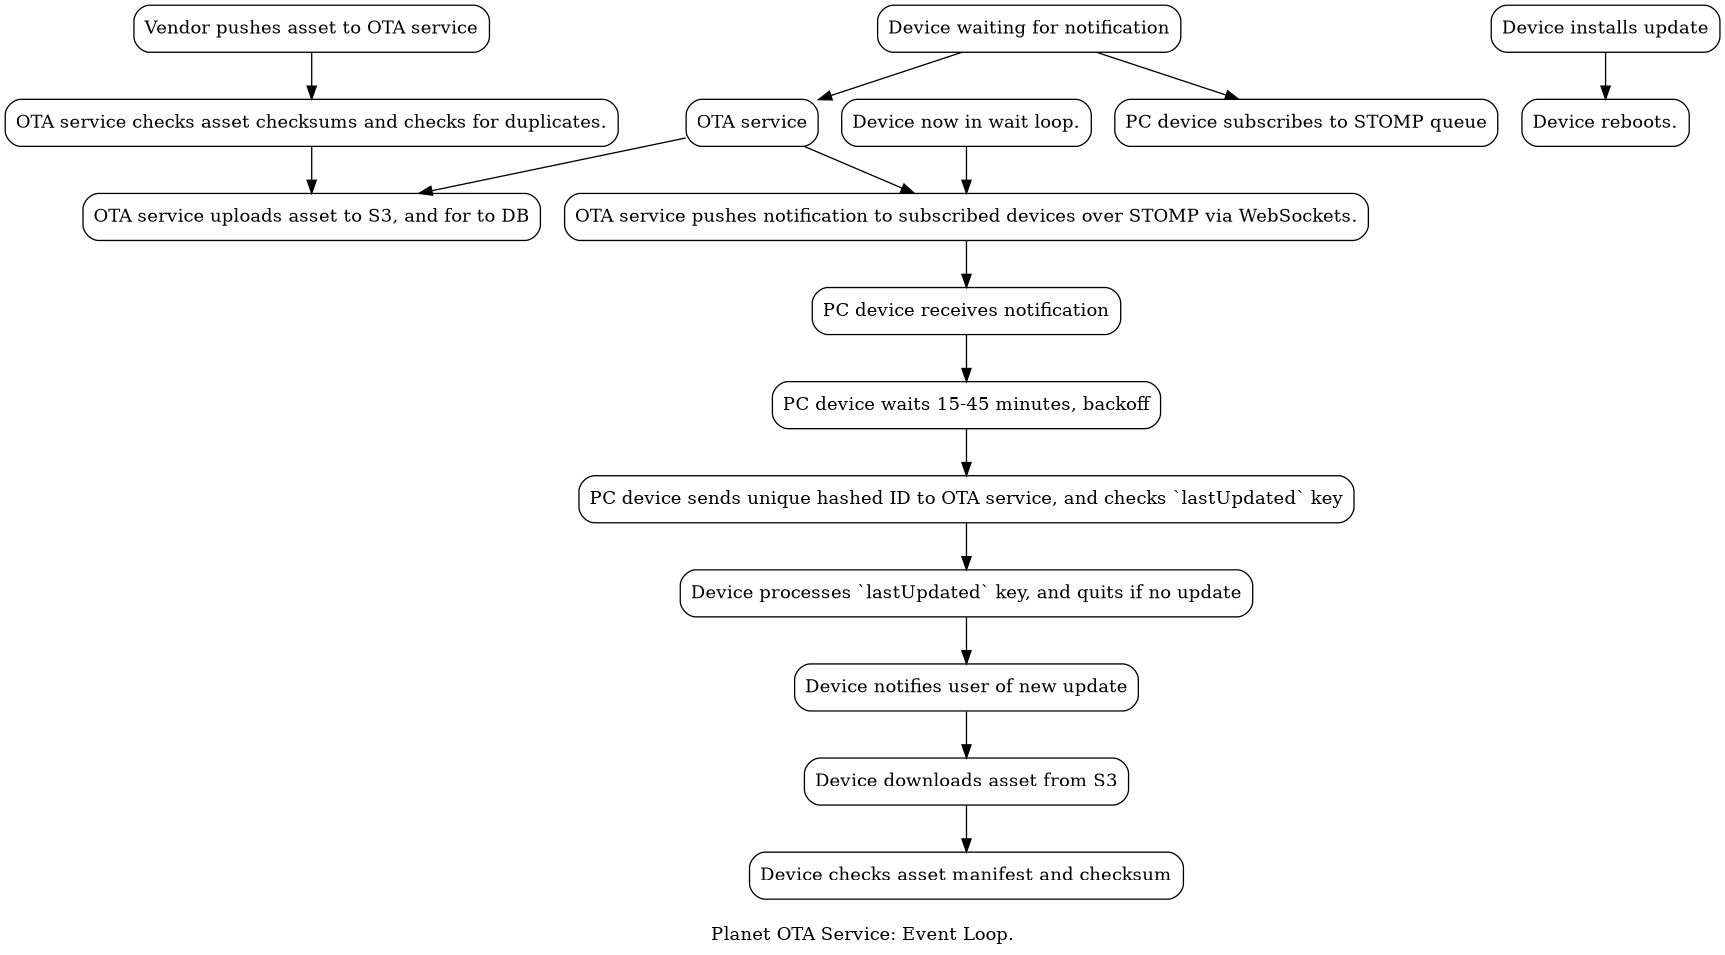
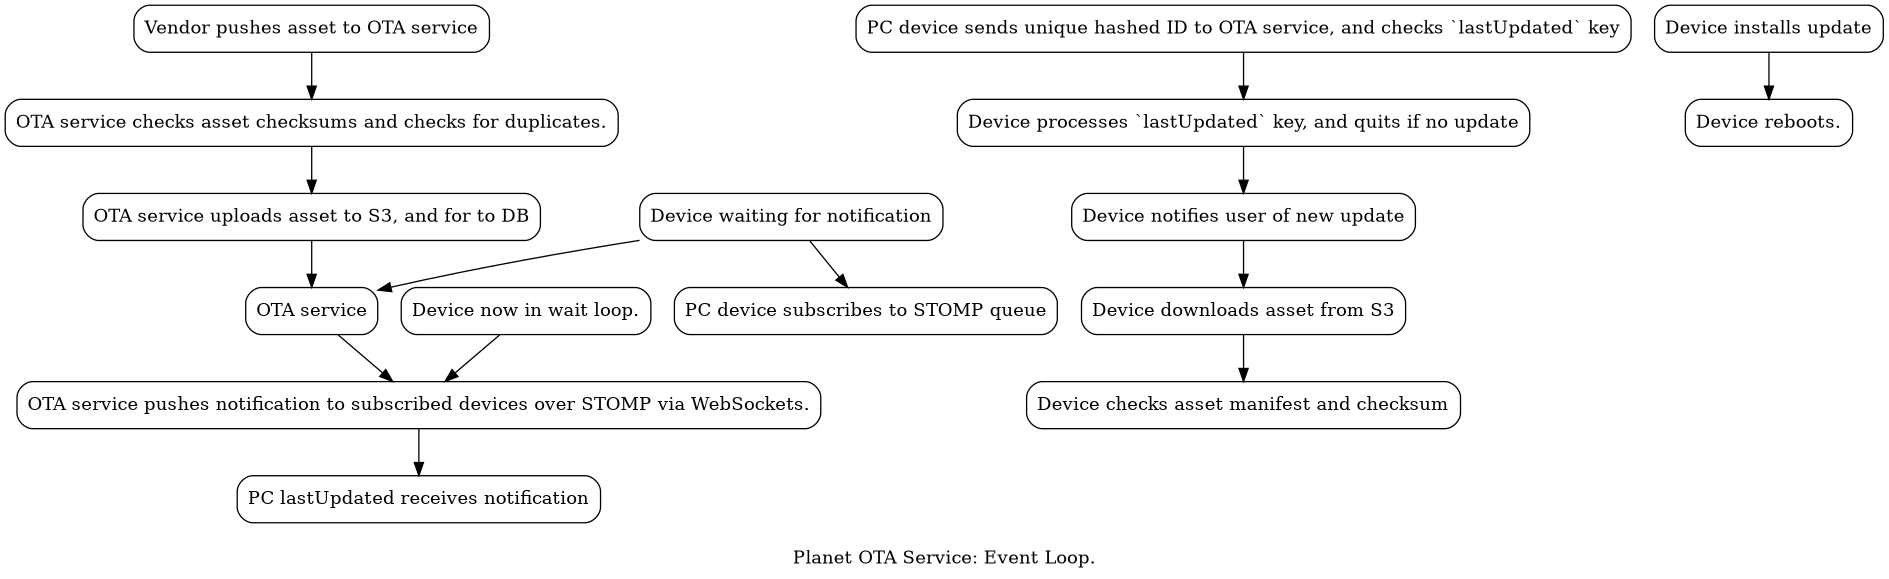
edge "OTA service" -> "OTA service uploads asset to S3, and for to DB": reversed
node "PC device receives notification": label "PC device receives notification" -> "PC lastUpdated receives notification"
node "PC device waits 15-45 minutes, backoff": removed
